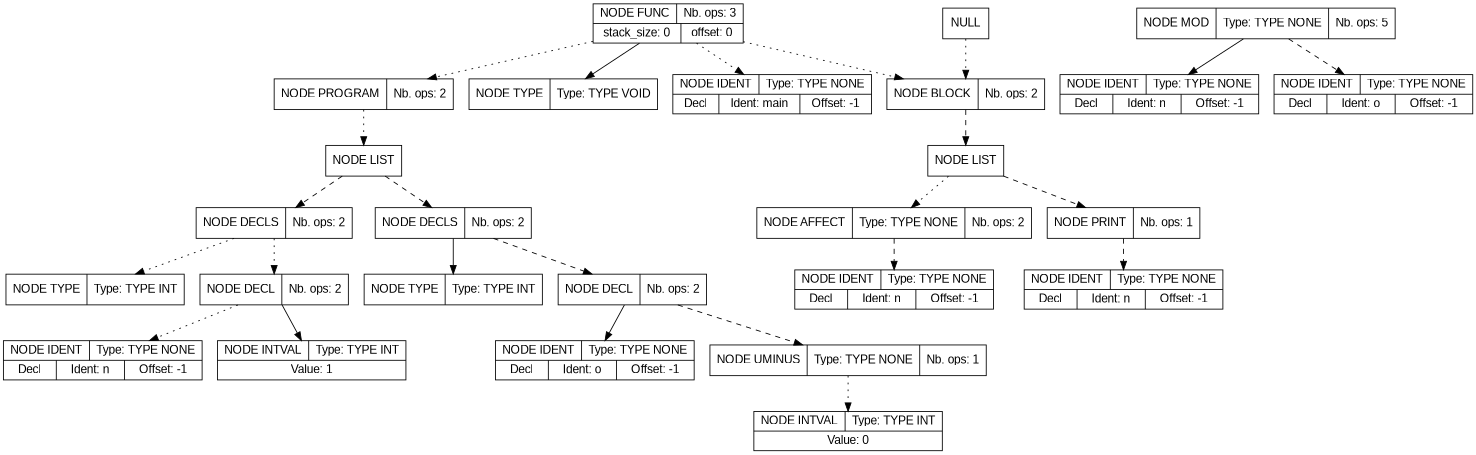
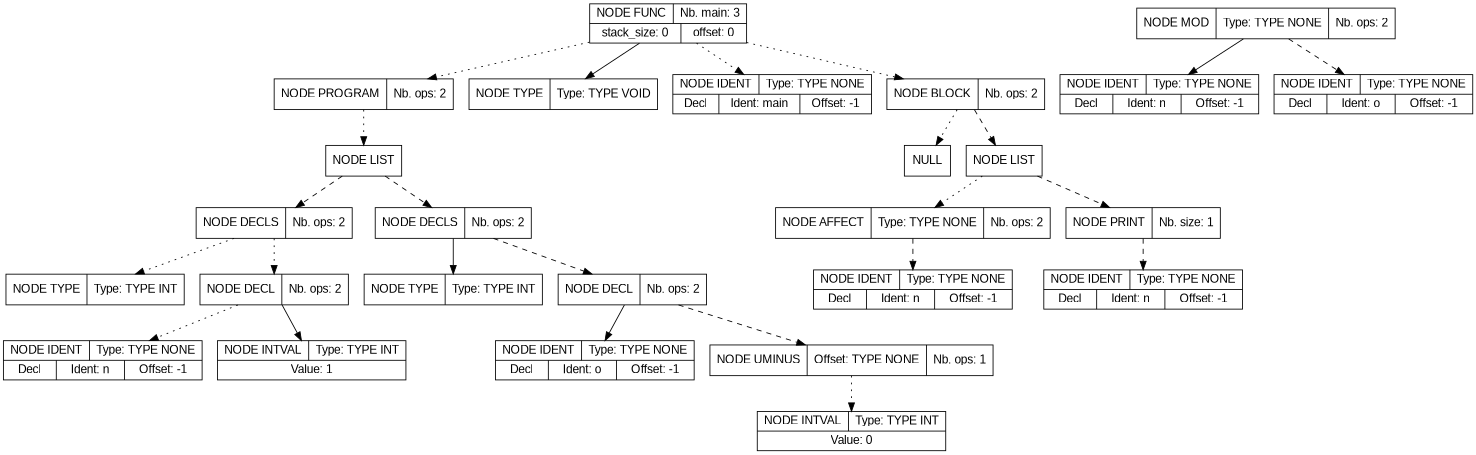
node "NODE FUNC": text "Nb. ops: 3" -> "Nb. main: 3"
node "NODE MOD": text "Nb. ops: 5" -> "Nb. ops: 2"
edge "NULL" -> "NODE BLOCK": reversed
node "NODE PRINT": text "Nb. ops: 1" -> "Nb. size: 1"
node "NODE UMINUS": text "Type: TYPE NONE" -> "Offset: TYPE NONE"
